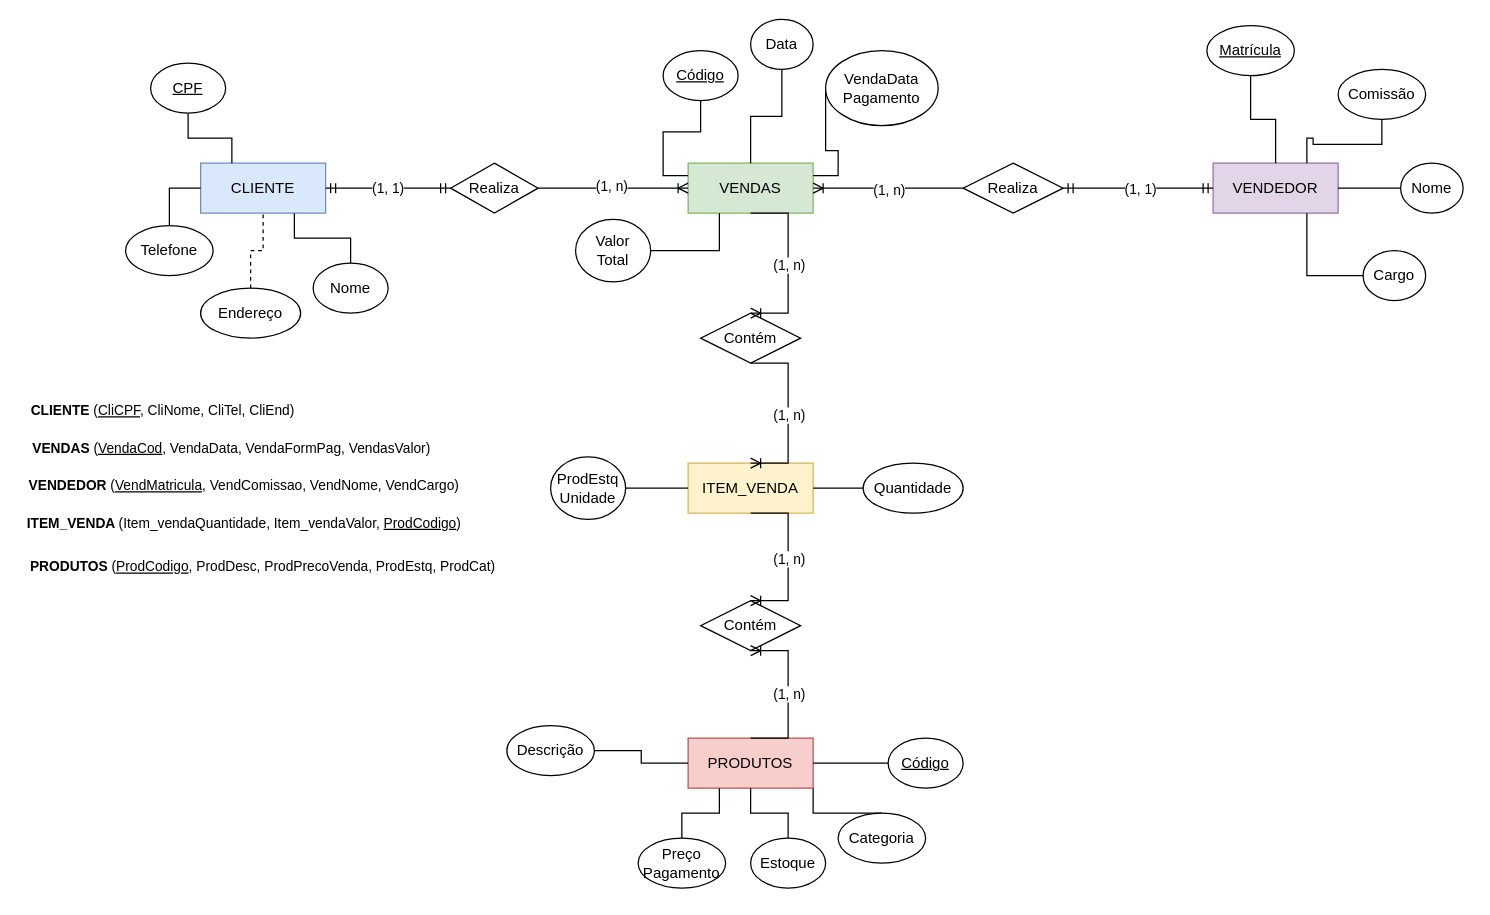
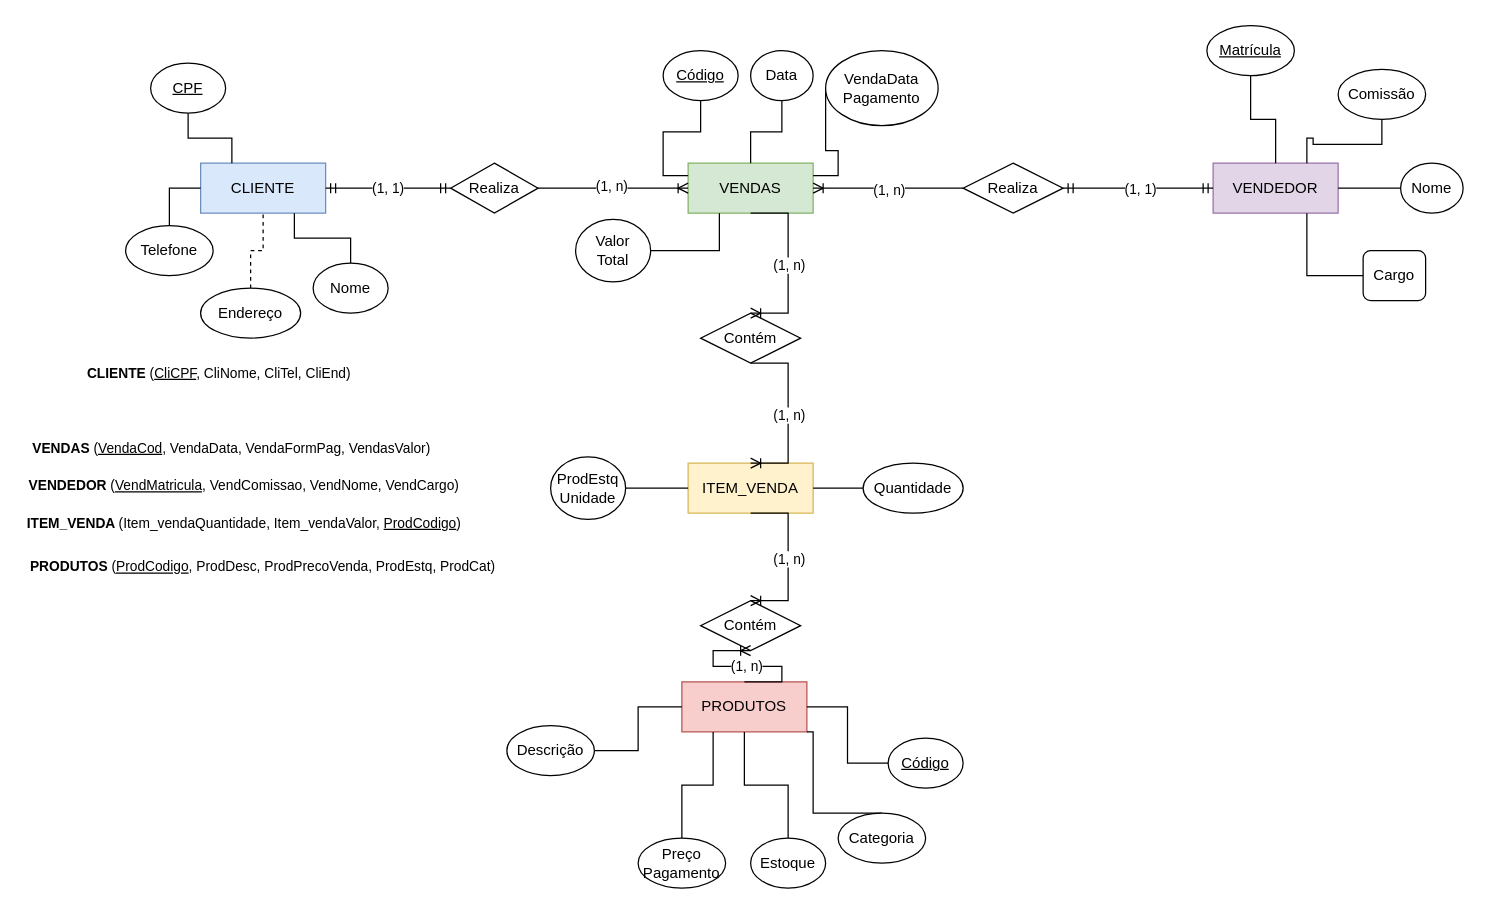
node "Data": moved (782, 44) -> (782, 76)
node "Cargo": shape ellipse -> rounded rectangle
node "CLIENTE (CliCPF, CliNome, CliTel, CliEnd)": moved (163, 410) -> (219, 373)
node "PRODUTOS": moved (751, 763) -> (744, 707)
